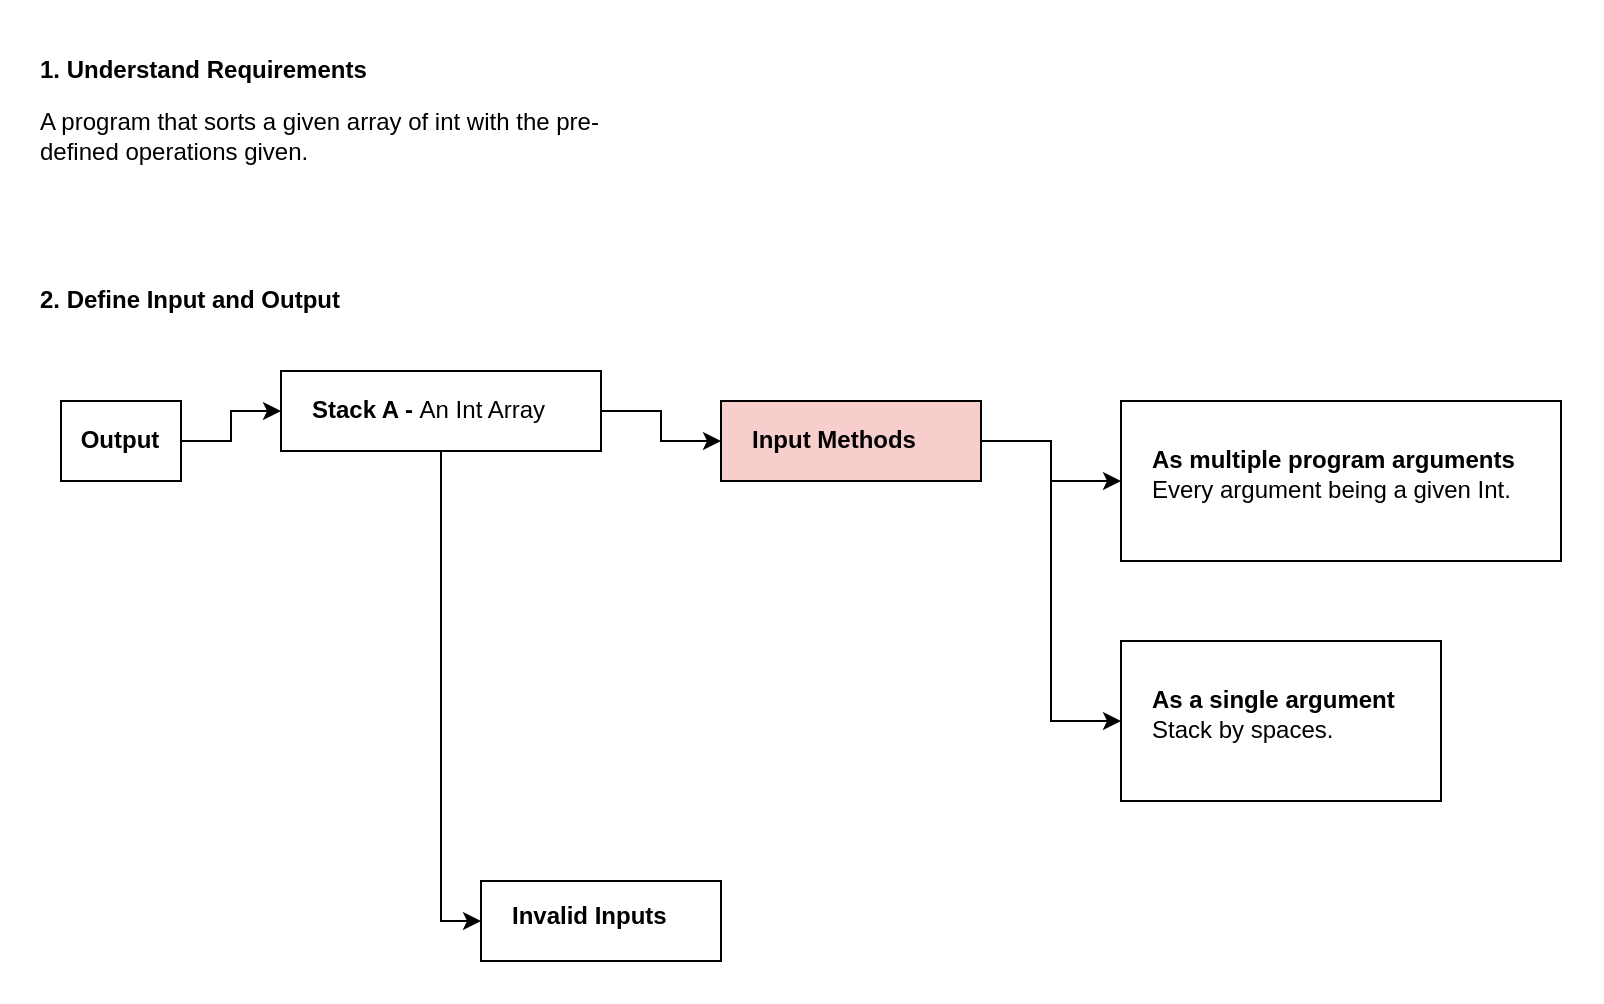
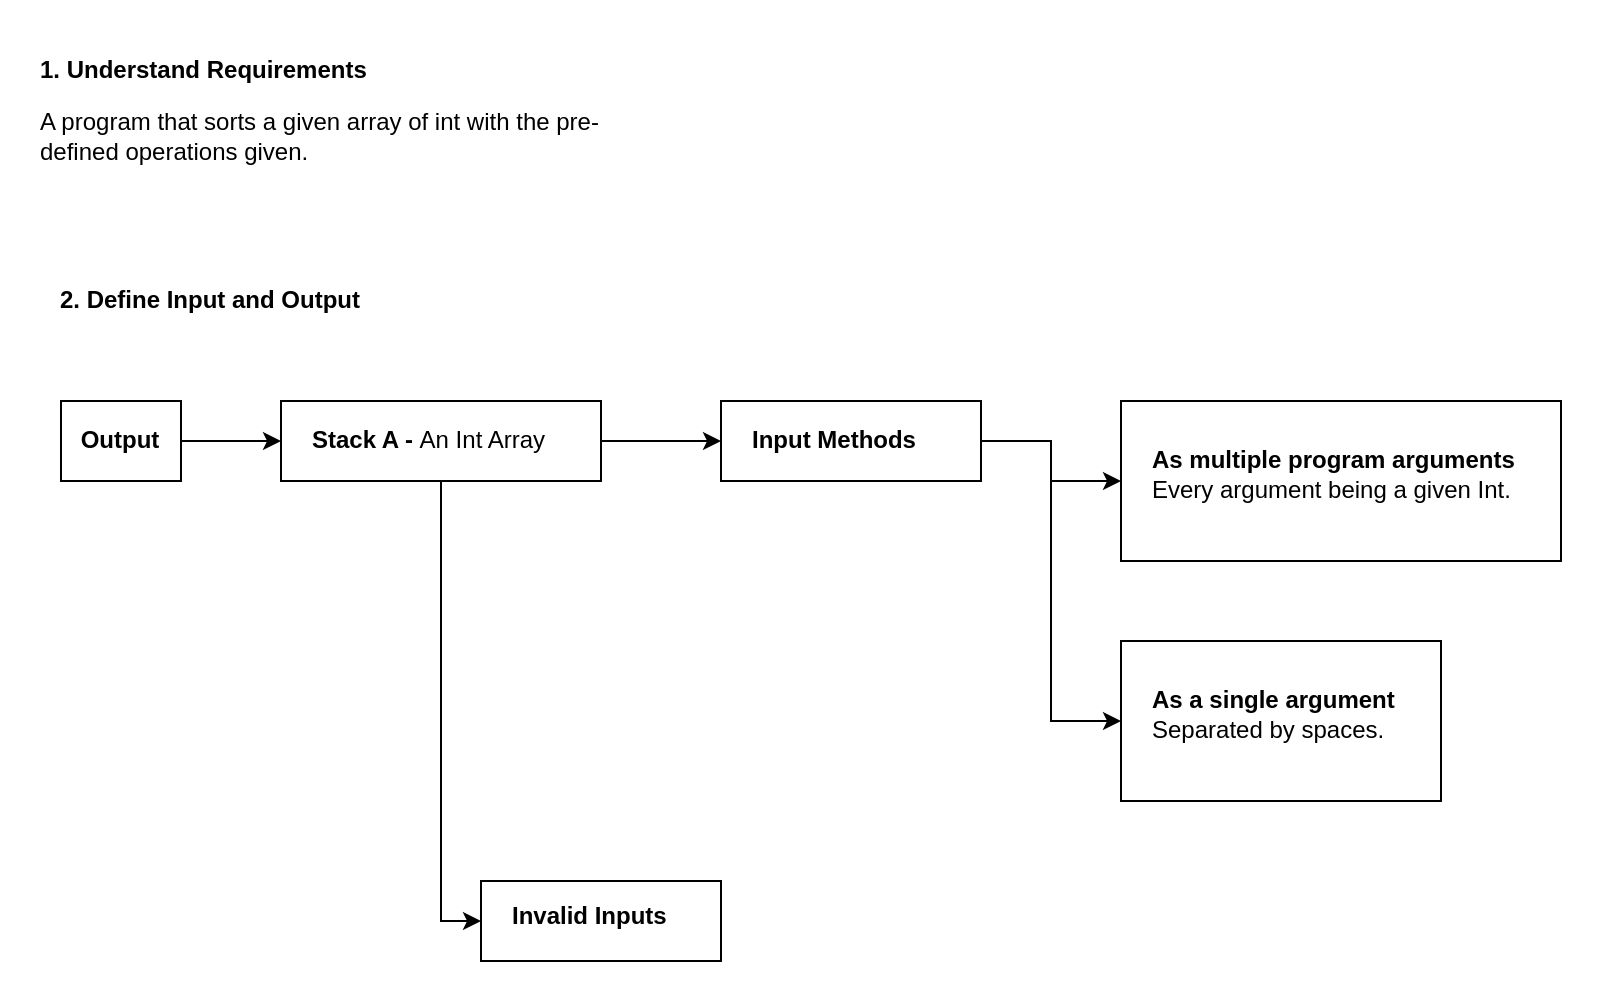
node "2. Define Input and Output": moved (271, 301) -> (291, 301)
node "Stack A - An Int Array": moved (441, 411) -> (441, 441)
node "Input Methods": fillcolor #f8cecc -> #ffffff
node "As a single argument Stack by spaces.": label "As a single argument Stack by spaces." -> "As a single argument Separated by spaces."
